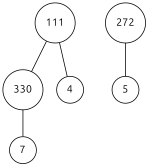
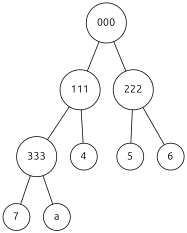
node "000": added
node "272": label "272" -> "222"
node "330": label "330" -> "333"
node "6": added
node "a": added
